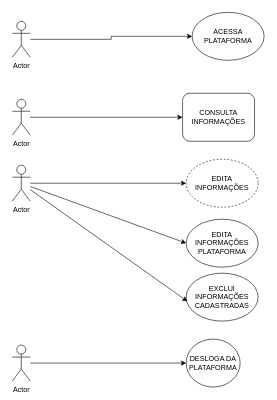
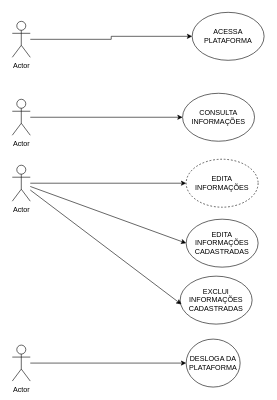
node "CONSULTA INFORMAÇÕES": shape rounded rectangle -> ellipse
node "EDITA INFORMAÇÕES PLATAFORMA": label "EDITA INFORMAÇÕES PLATAFORMA" -> "EDITA INFORMAÇÕES CADASTRADAS"
node "EXCLUI INFORMAÇÕES CADASTRADAS": moved (222, 297) -> (216, 300)
